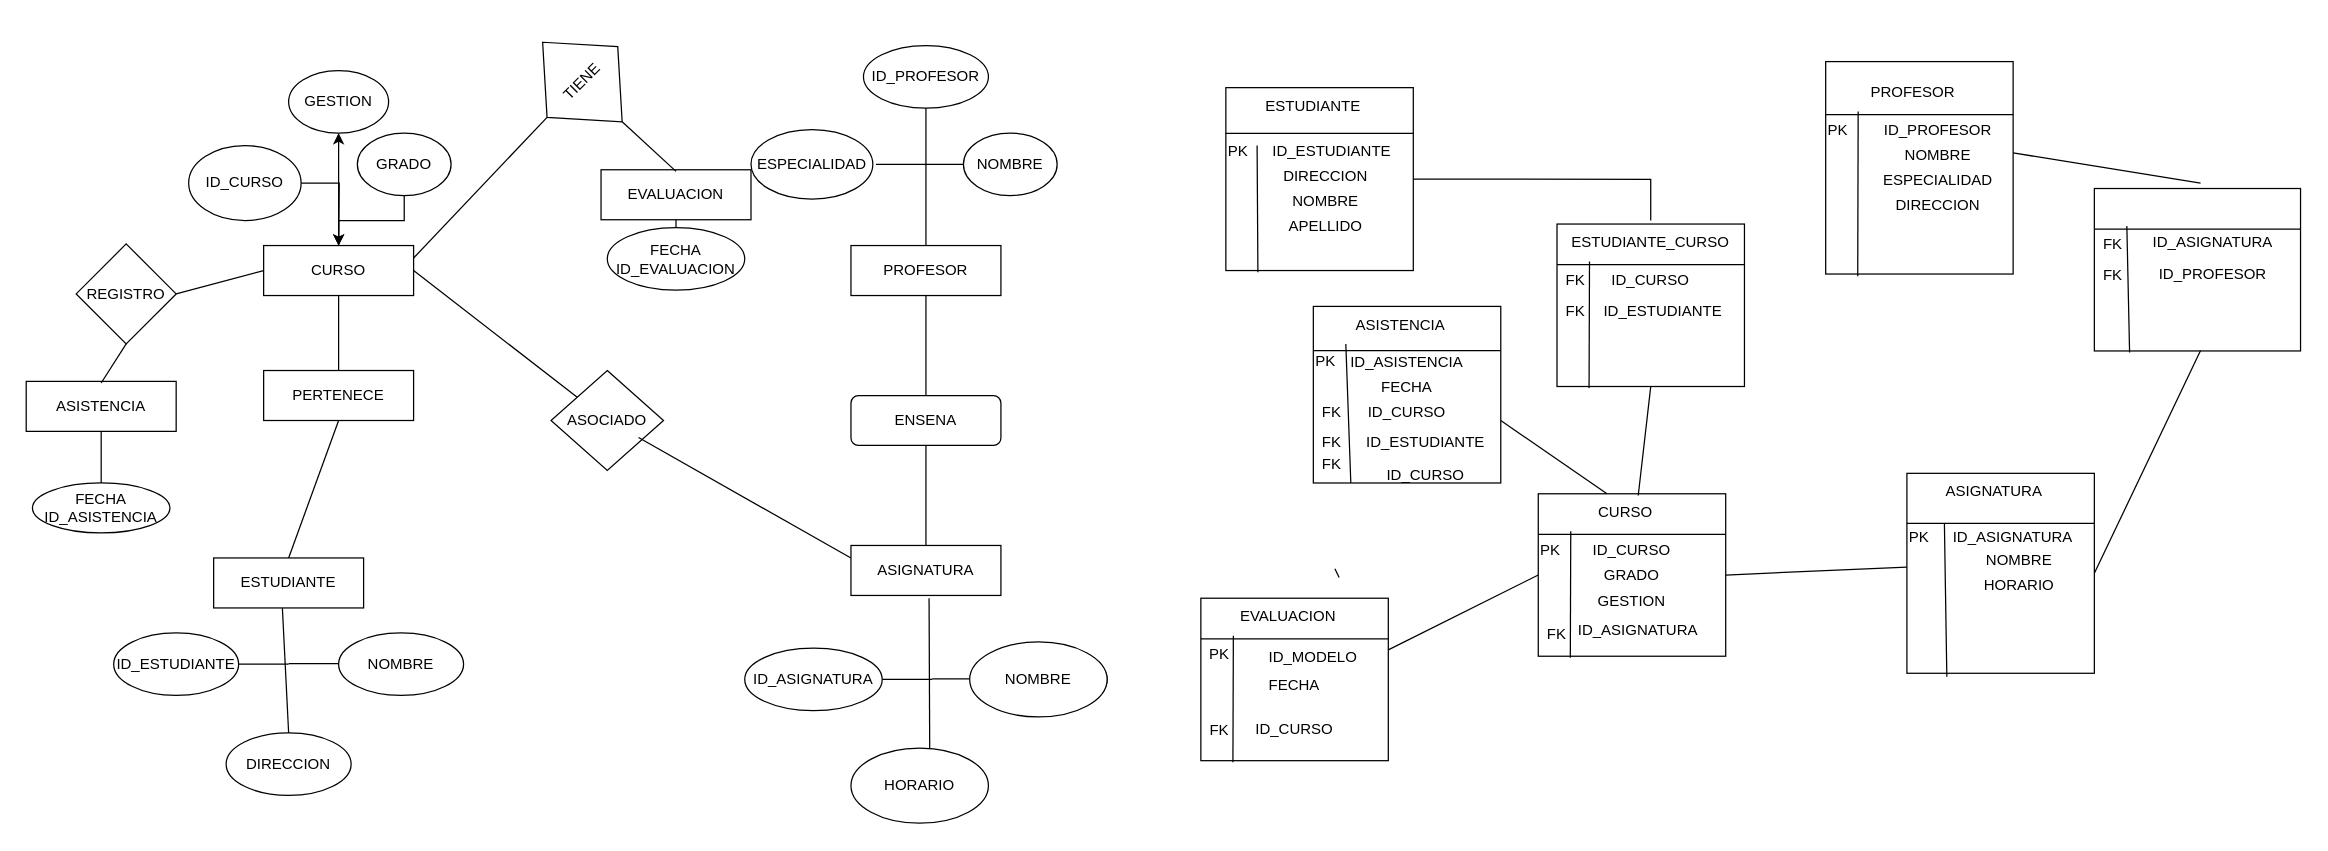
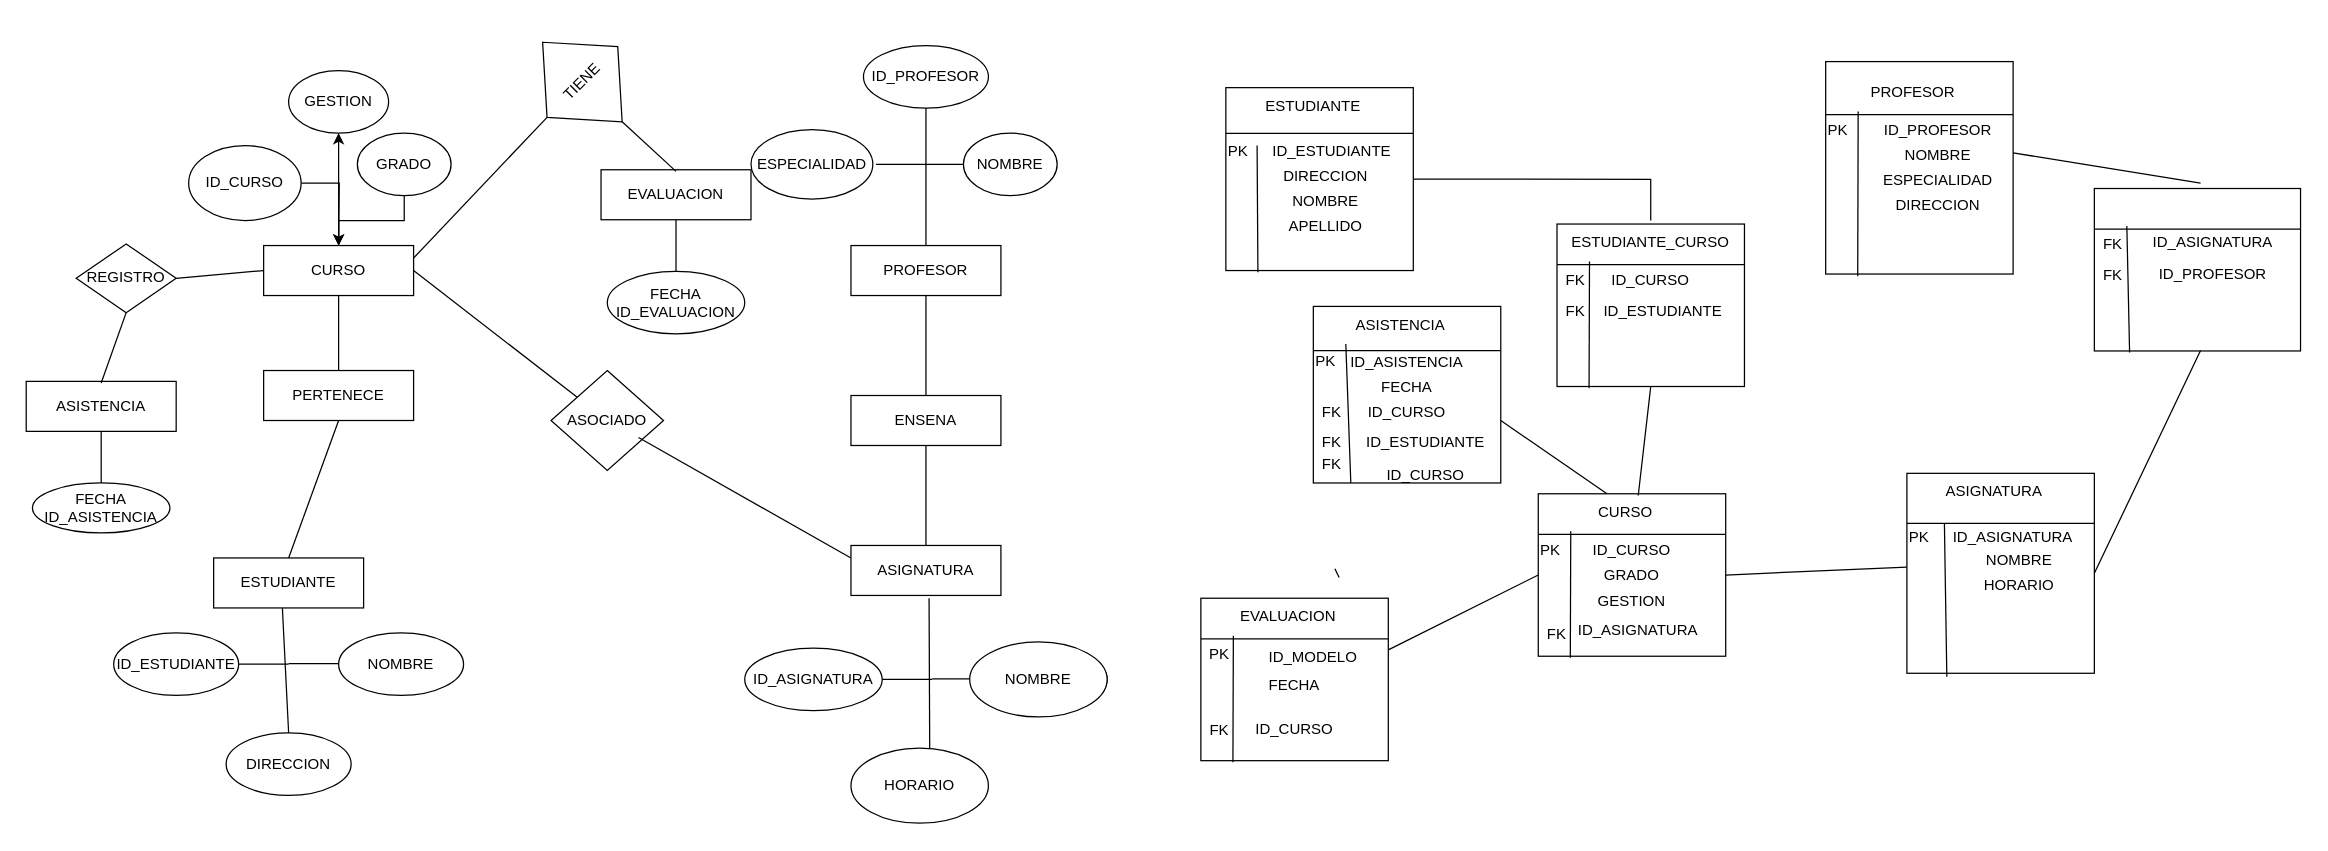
node "FECHA ID_EVALUACION": moved (676, 259) -> (676, 303)
node "REGISTRO": size 100x100 -> 100x69
node "ENSENA": shape rounded rectangle -> rectangle
